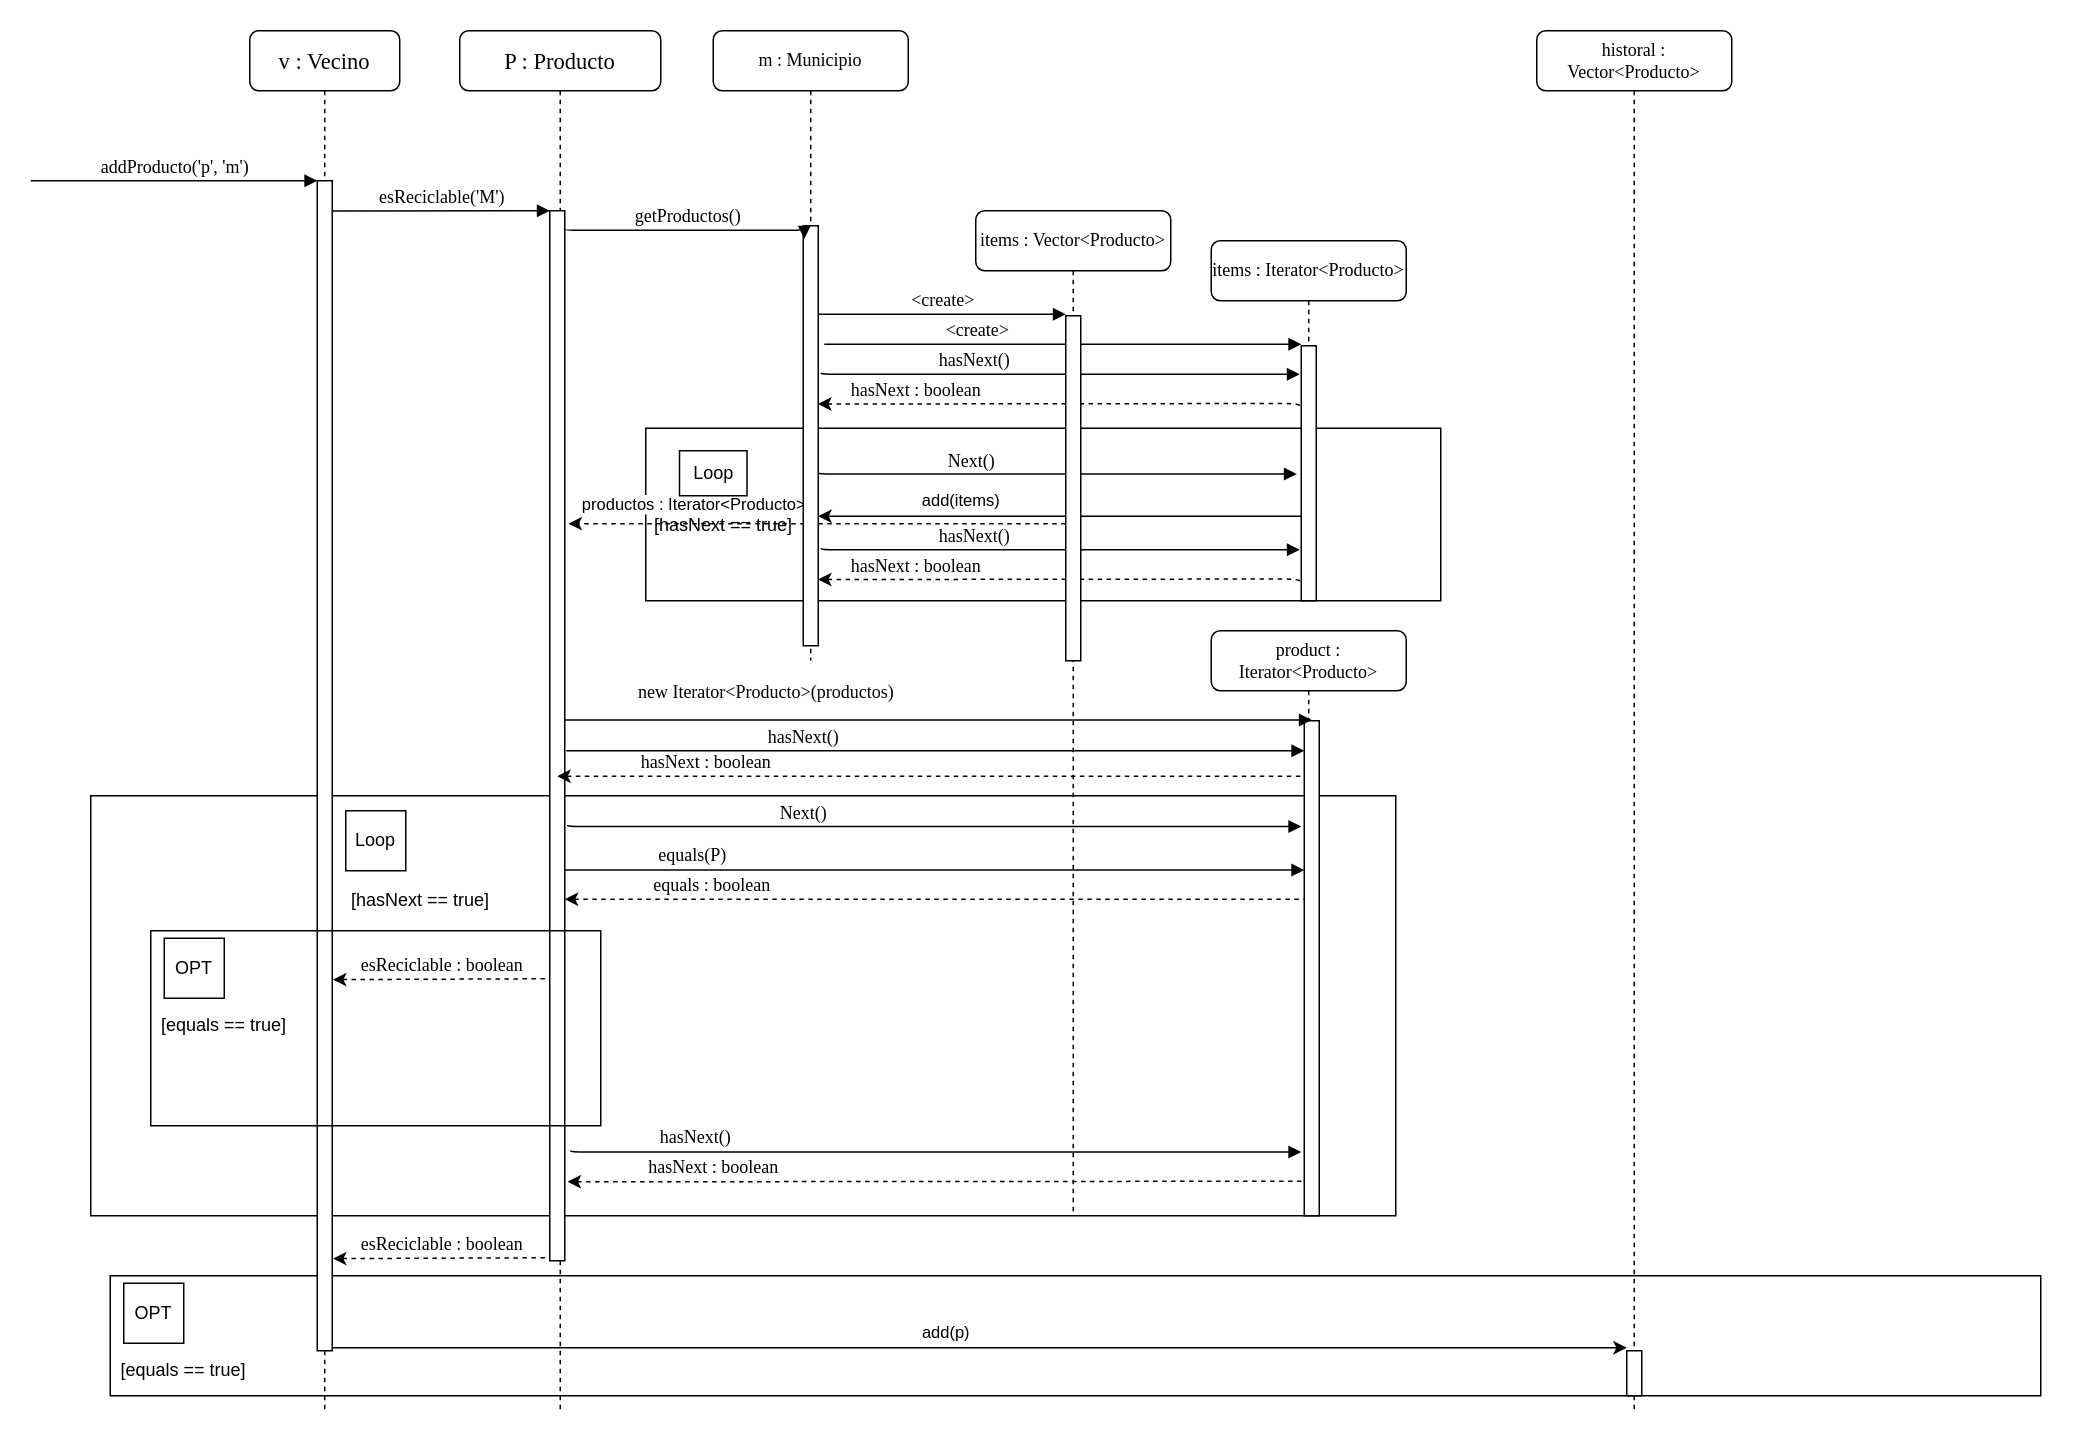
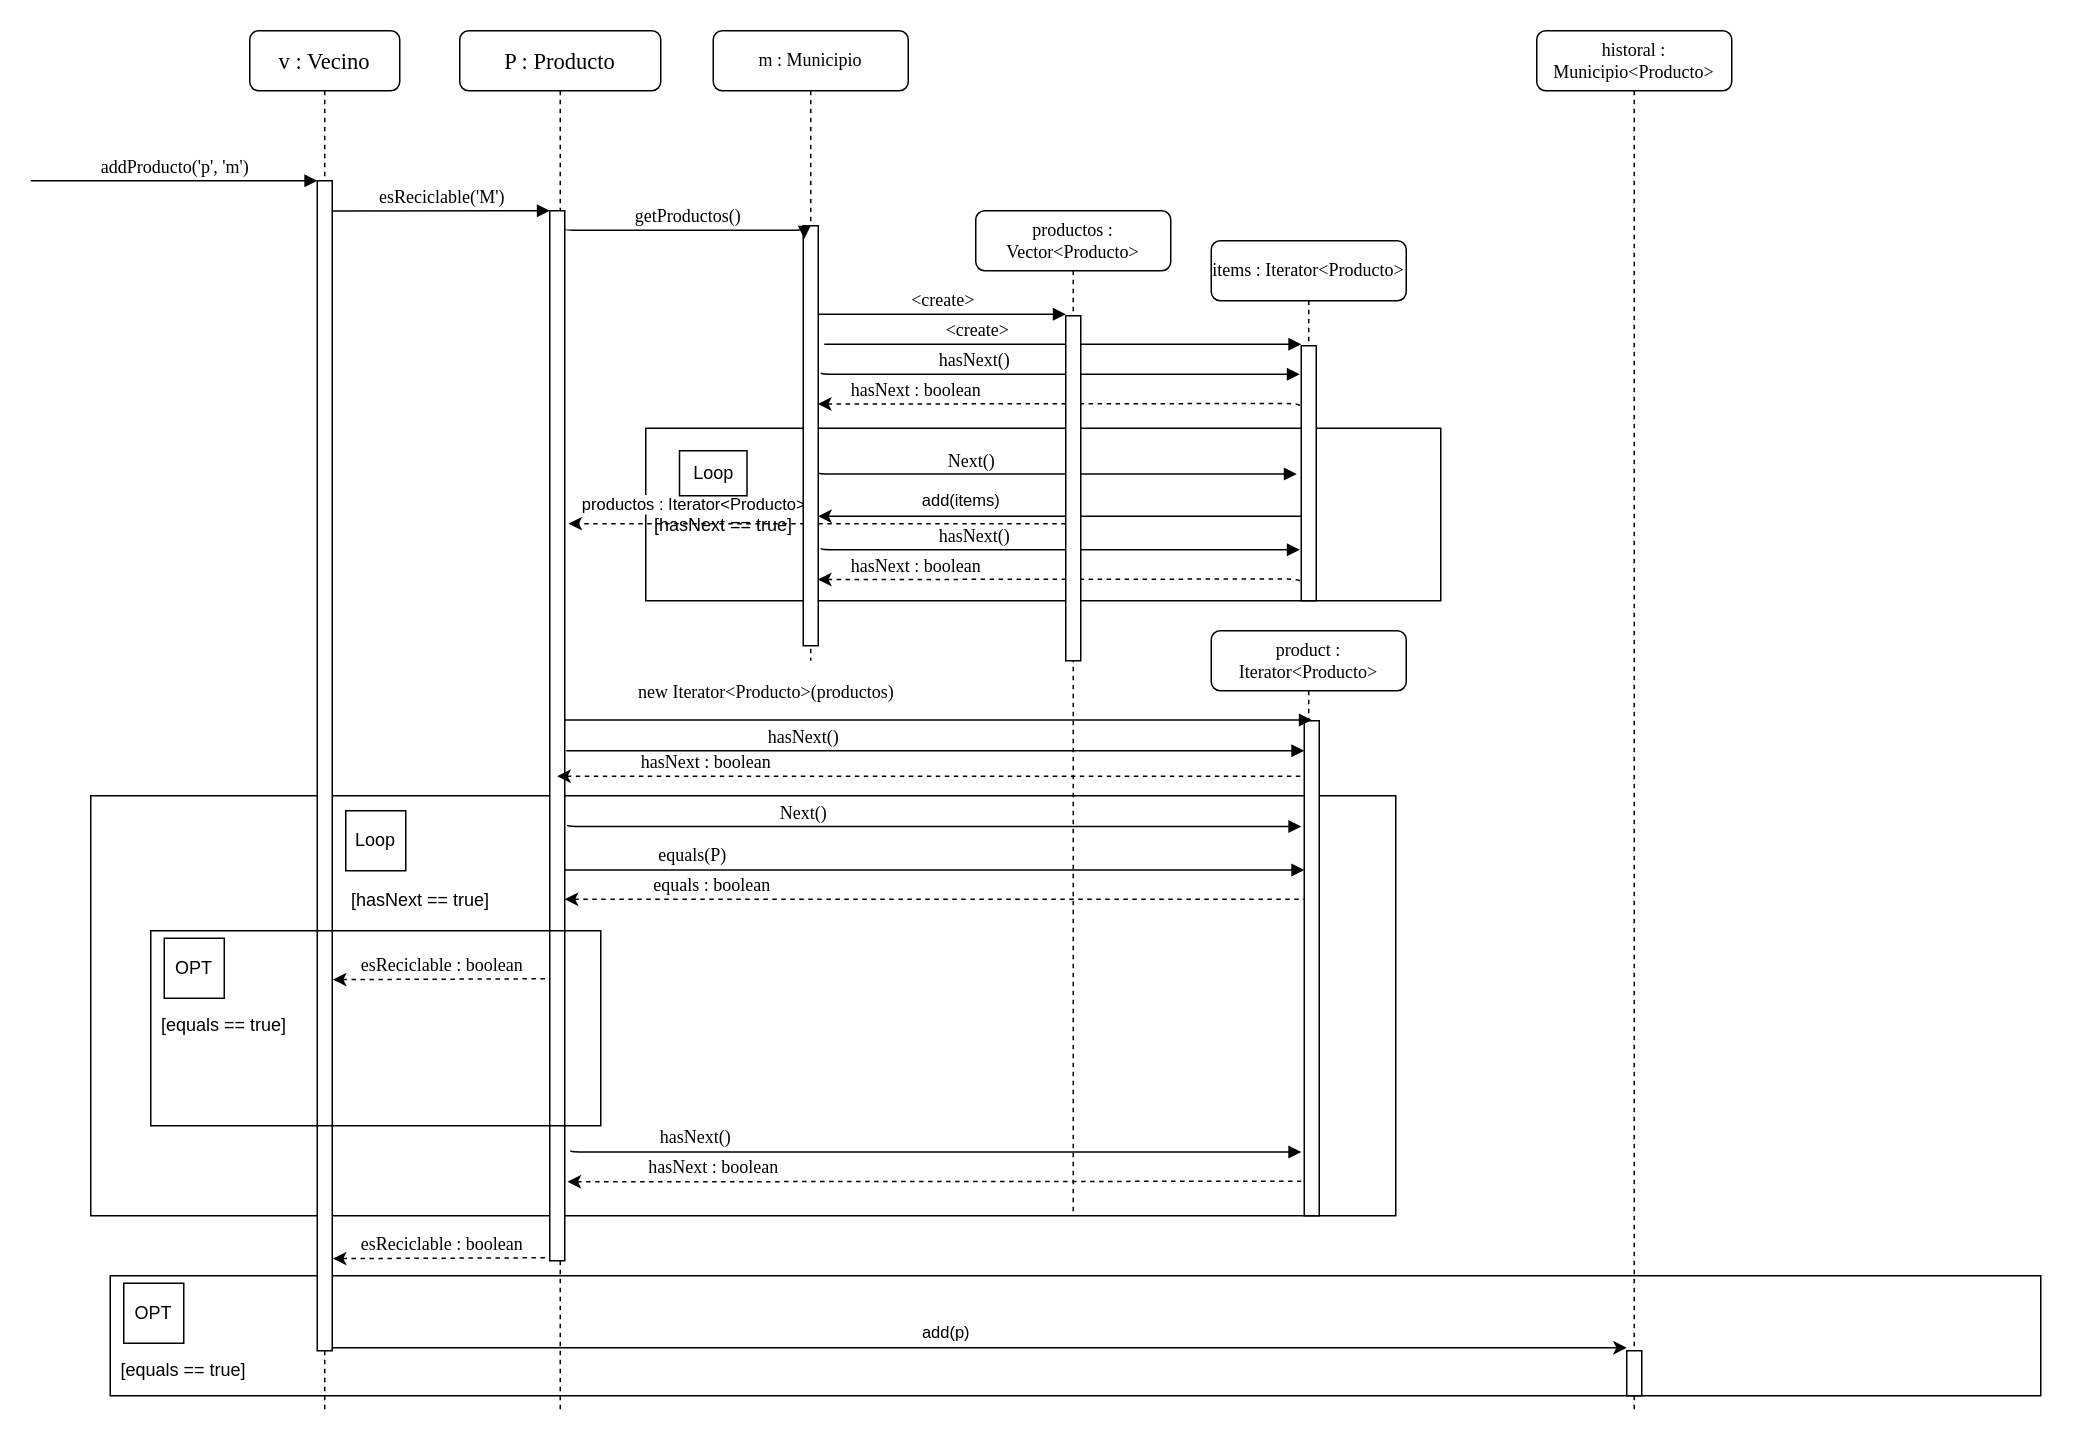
node "historal : Vector<Producto>": label "historal : Vector<Producto>" -> "historal : Municipio<Producto>"
node "items : Vector<Producto>": label "items : Vector<Producto>" -> "productos : Vector<Producto>"
